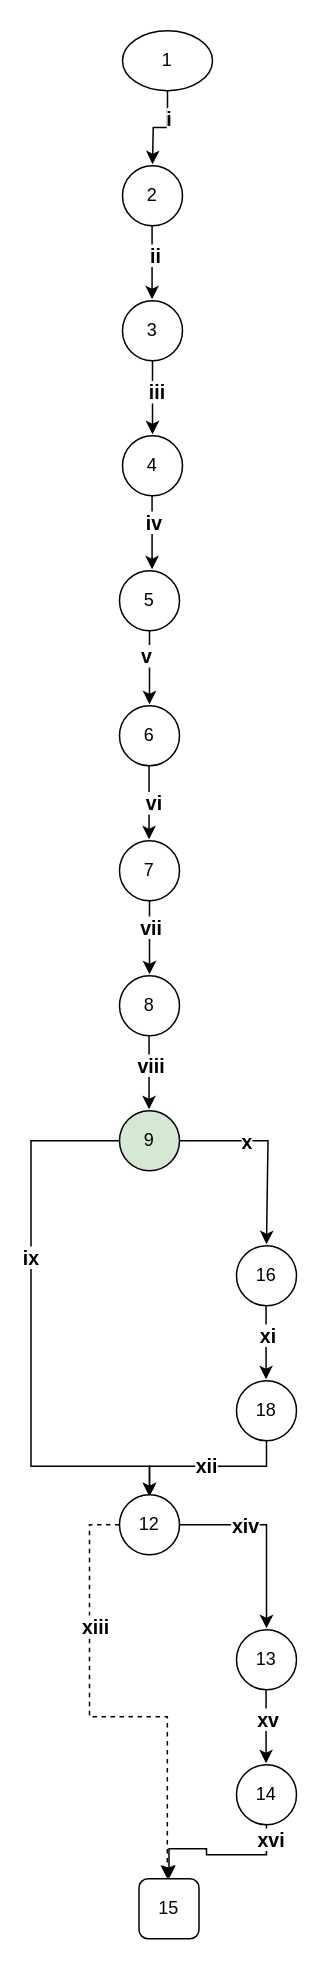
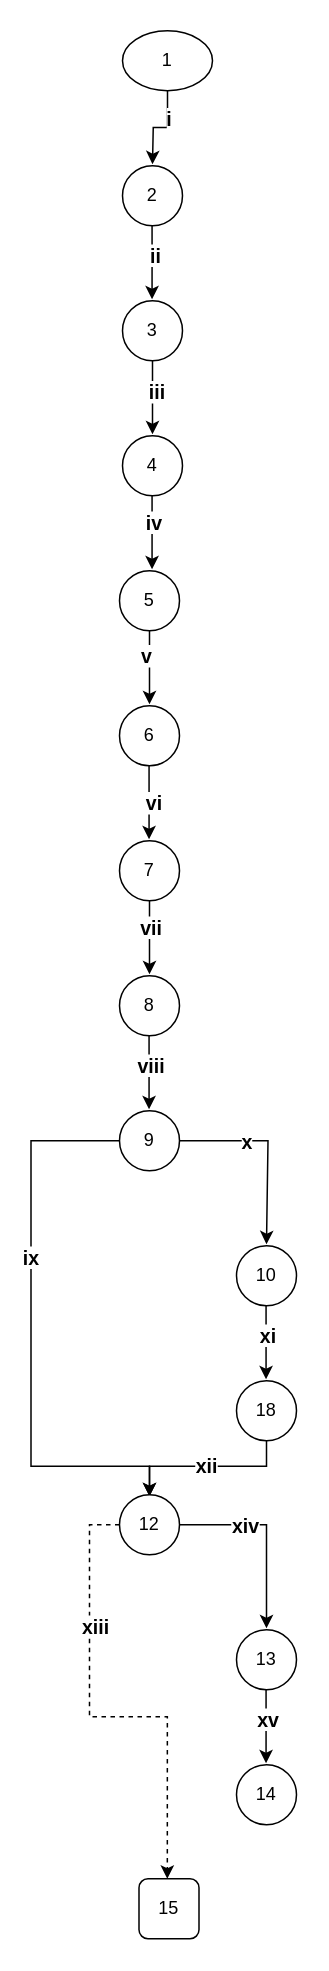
node "9": fillcolor #d5e8d4 -> #ffffff
node "16": label "16" -> "10"
edge "14" -> "15": removed, label "xvi"
